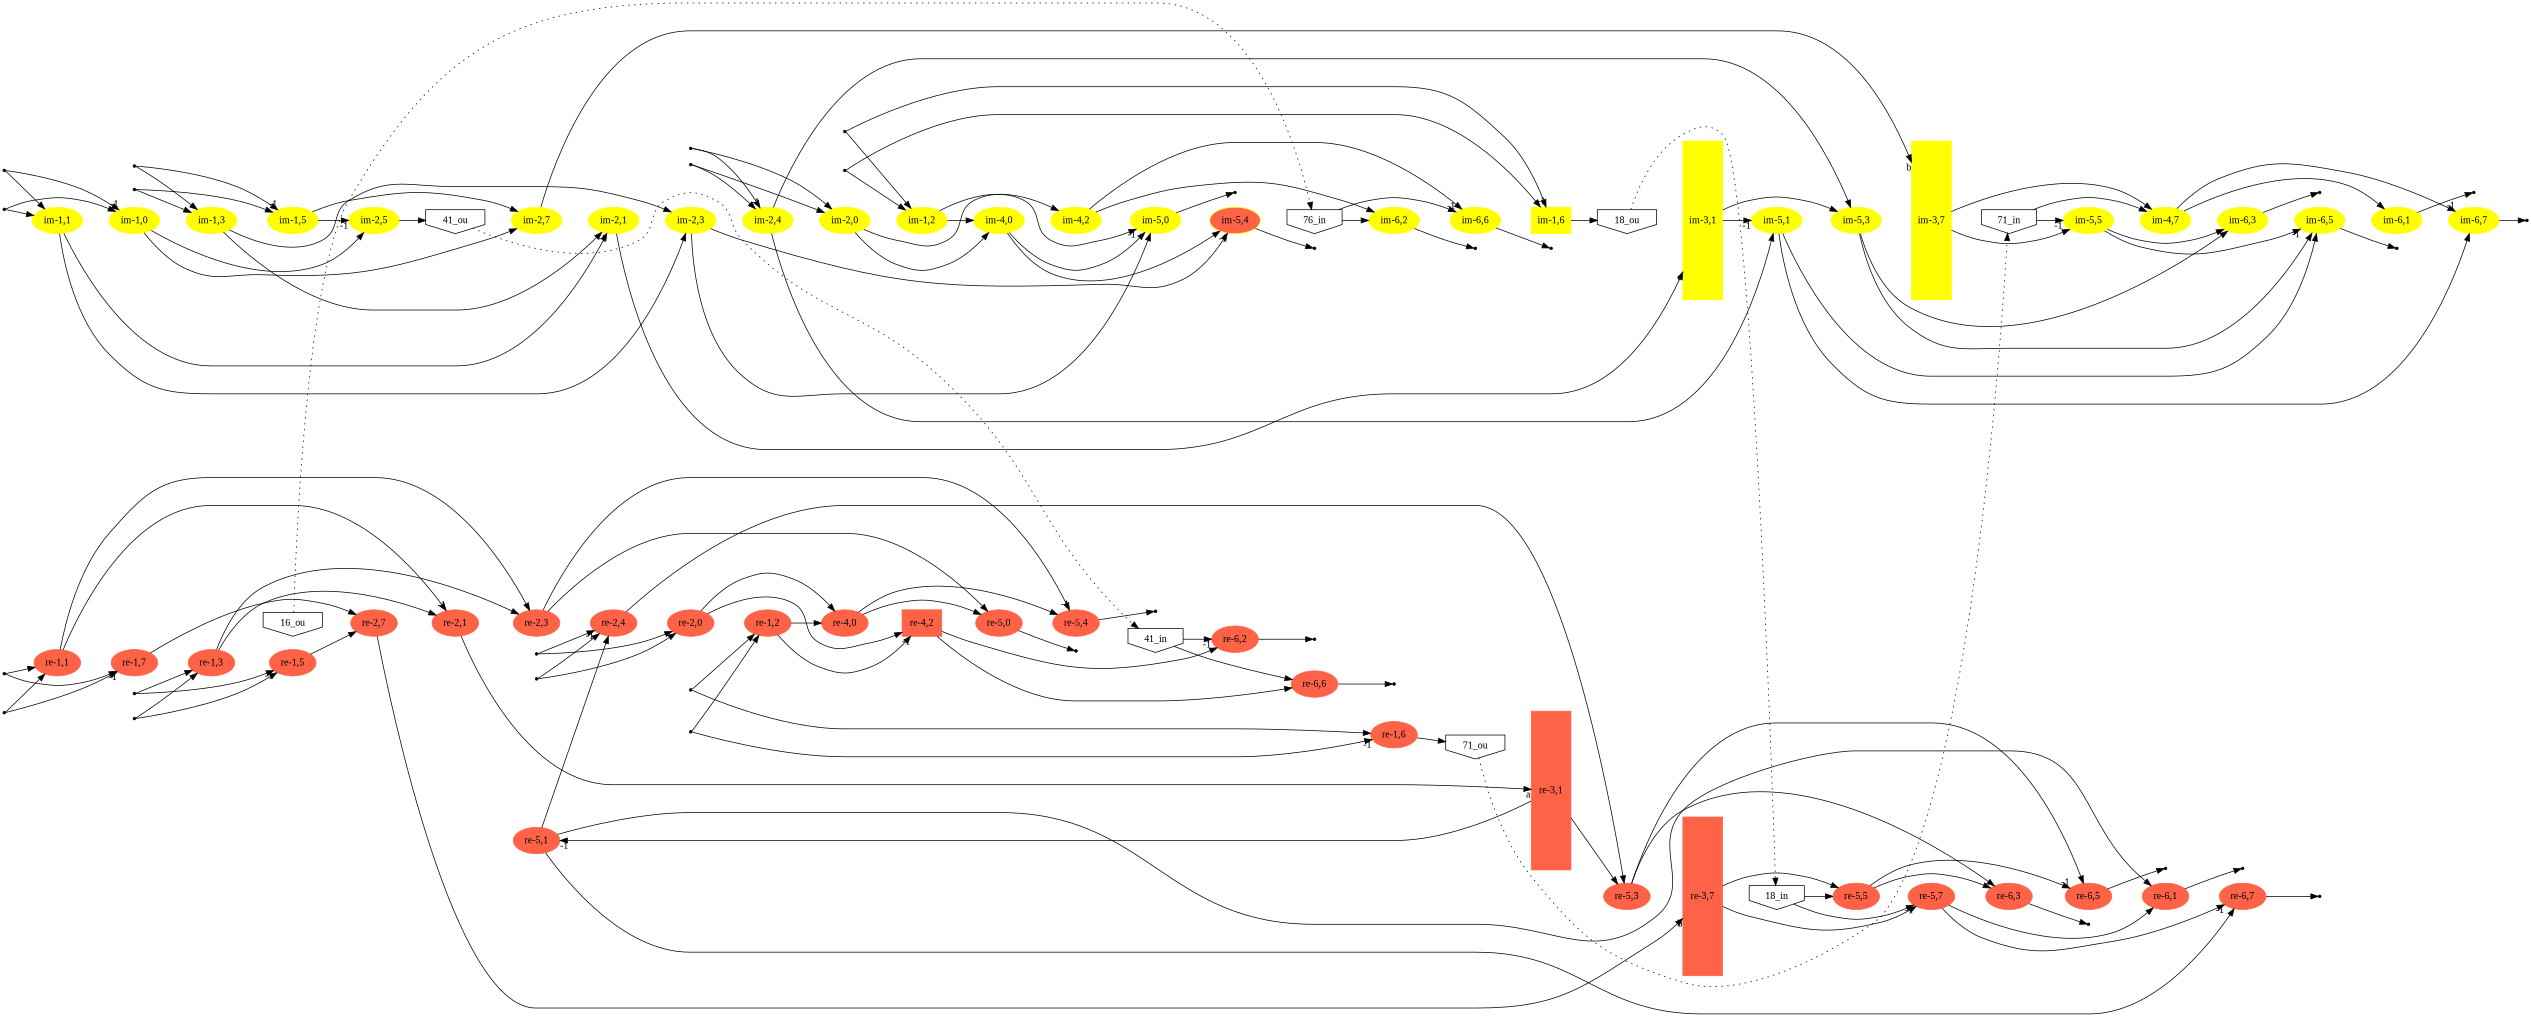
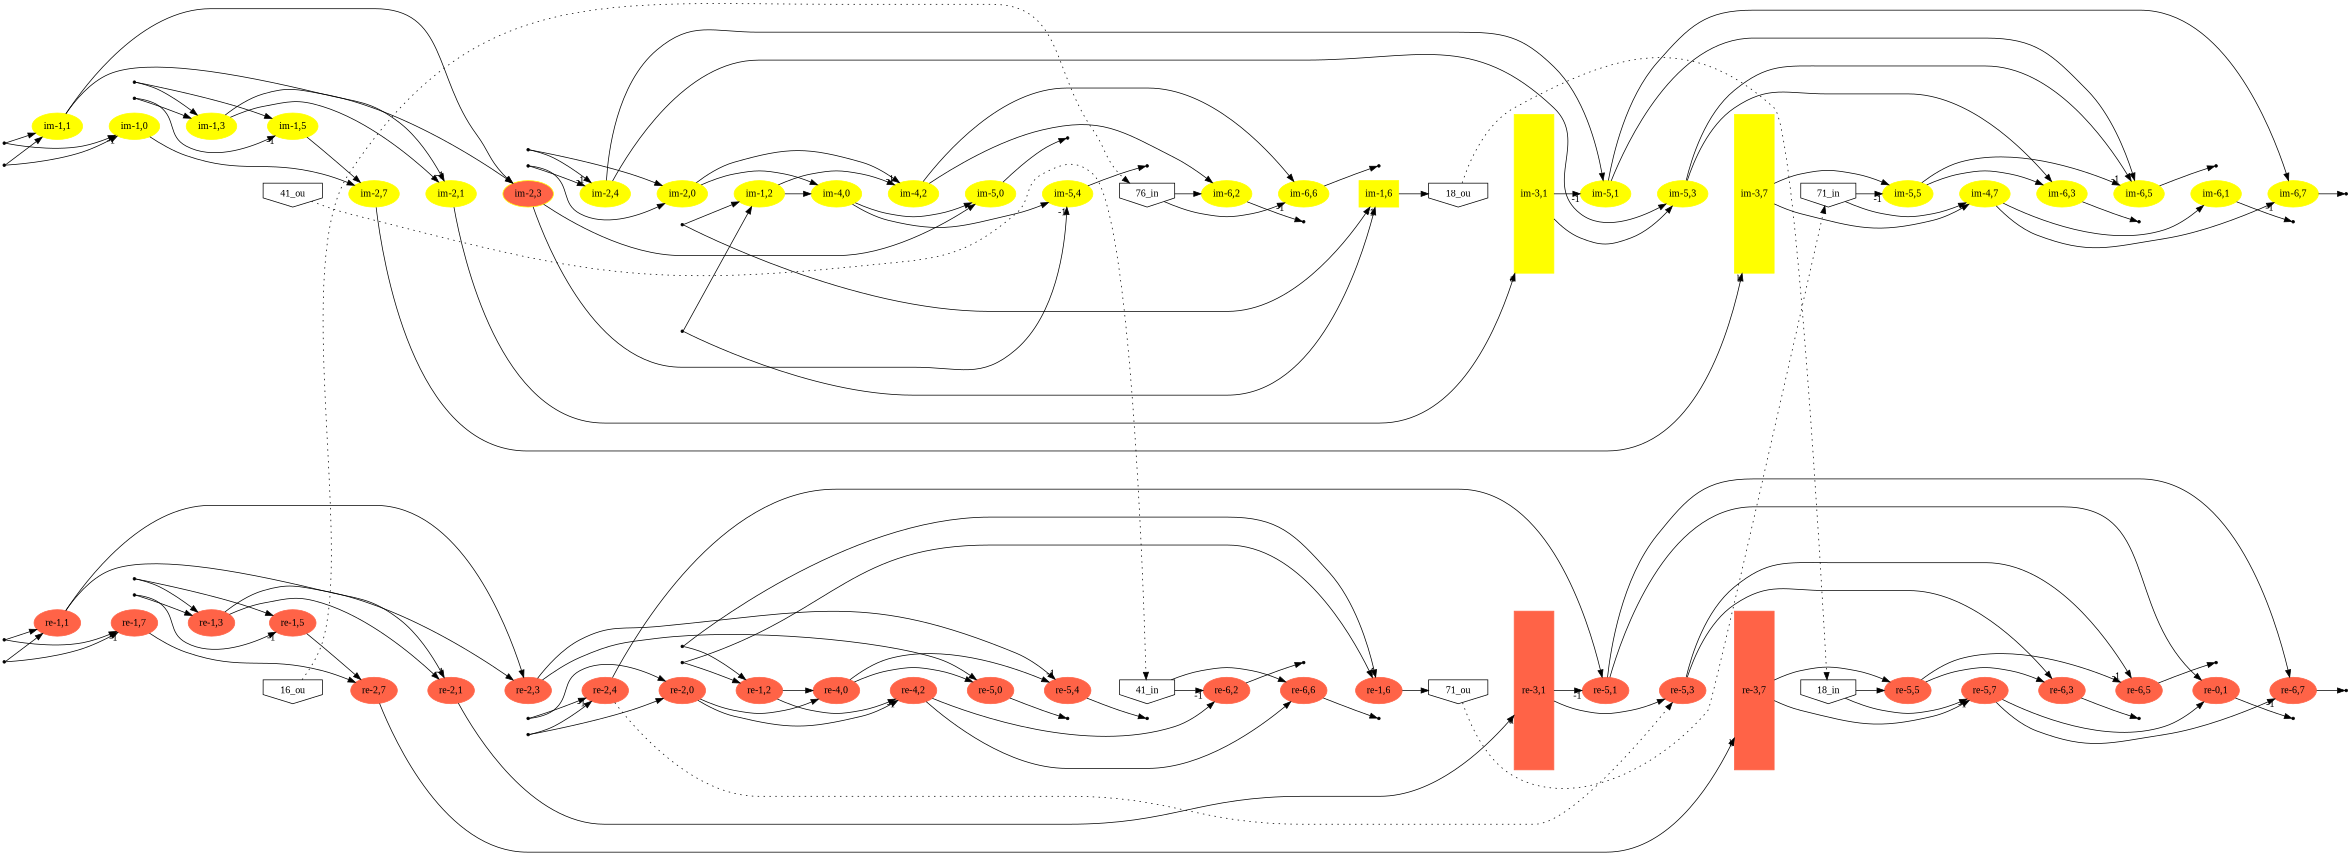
edge "im-1,2" -> "im-5,0": now "im-1,2" -> "im-4,2"
node "im-2,5": removed
node "im-2,3": fillcolor yellow -> tomato
node "im-5,4": fillcolor tomato -> yellow
edge "re-2,4" -> "re-5,3": style solid -> dotted
node "re-4,2": shape box -> ellipse
edge "re-5,1" -> "re-2,4": reversed
node "re-6,1": label "re-6,1" -> "re-0,1"
